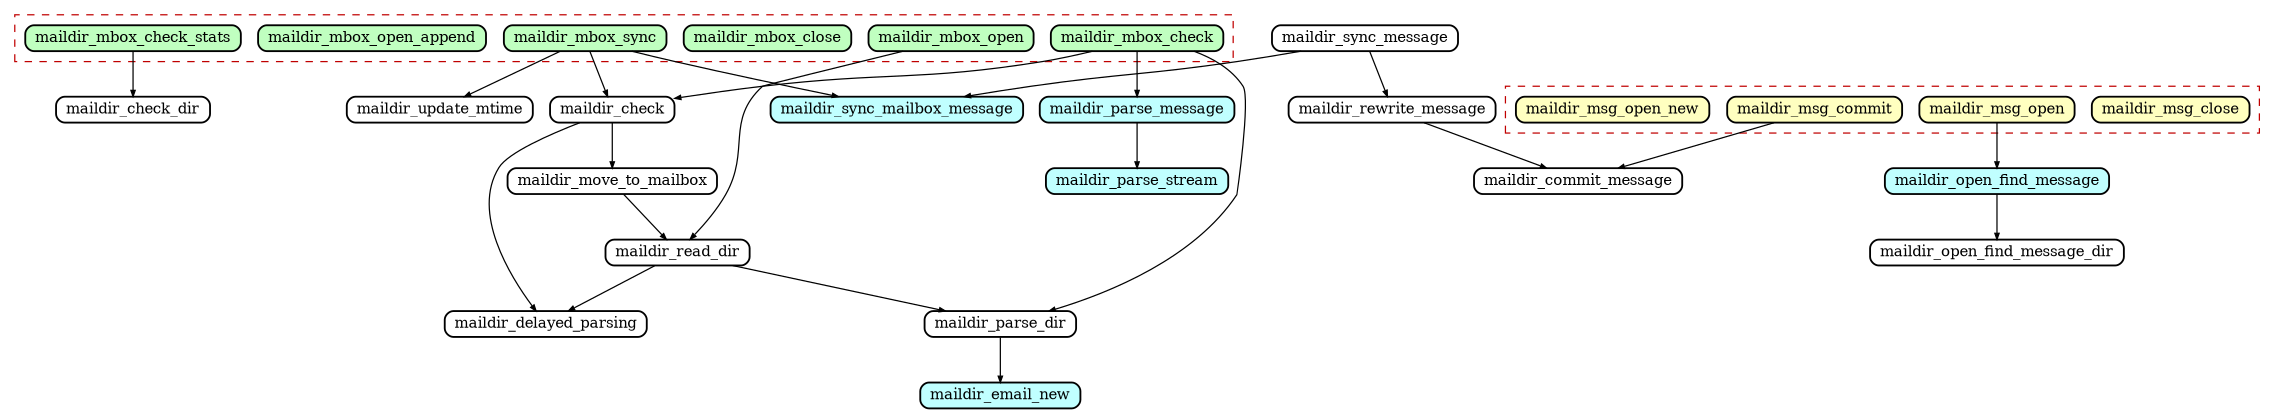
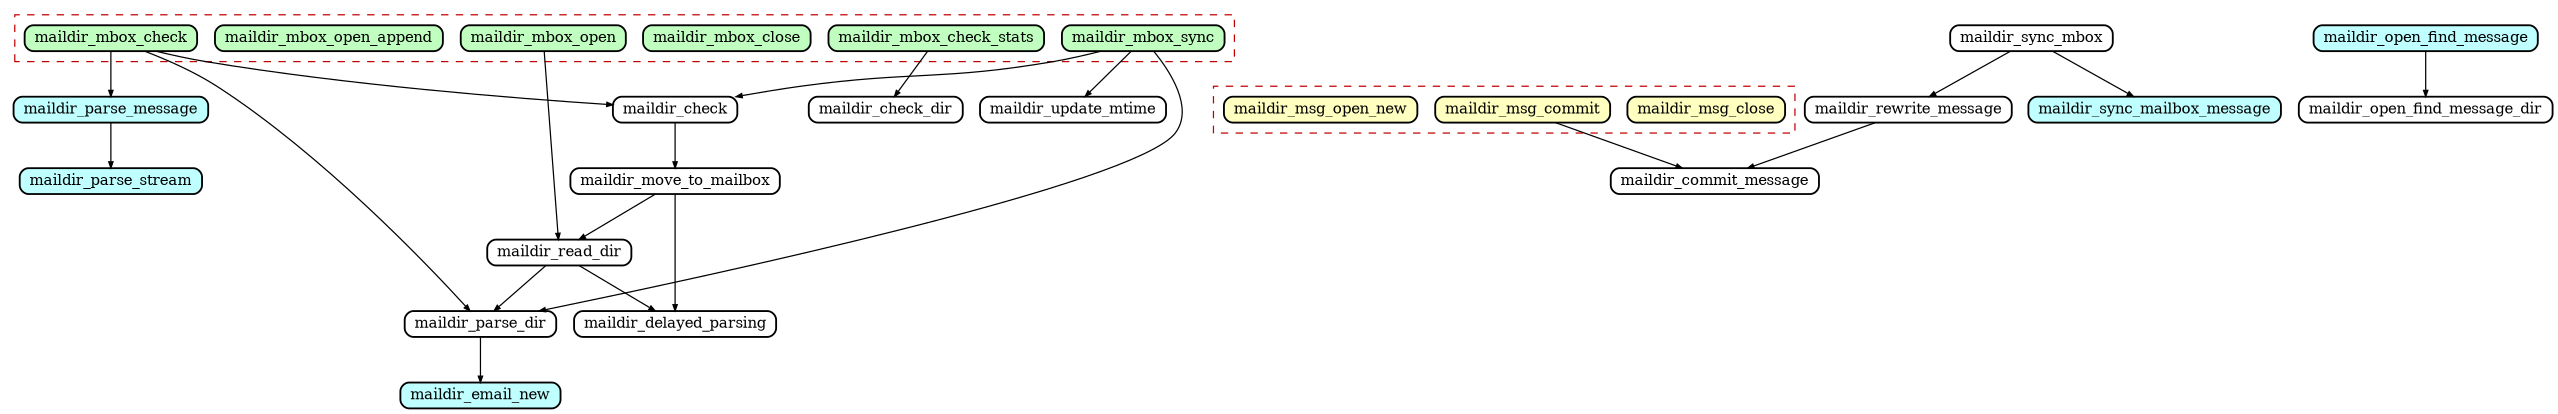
node "maildir_sync_message": label "maildir_sync_message" -> "maildir_sync_mbox"
edge "maildir_mbox_sync" -> "maildir_sync_mailbox_message": now "maildir_mbox_sync" -> "maildir_parse_dir"
node "maildir_msg_open": removed
edge "maildir_check" -> "maildir_delayed_parsing": now "maildir_move_to_mailbox" -> "maildir_delayed_parsing"
